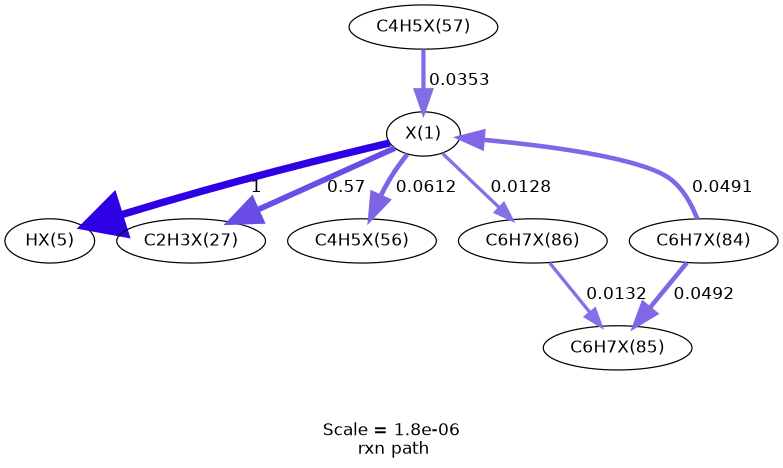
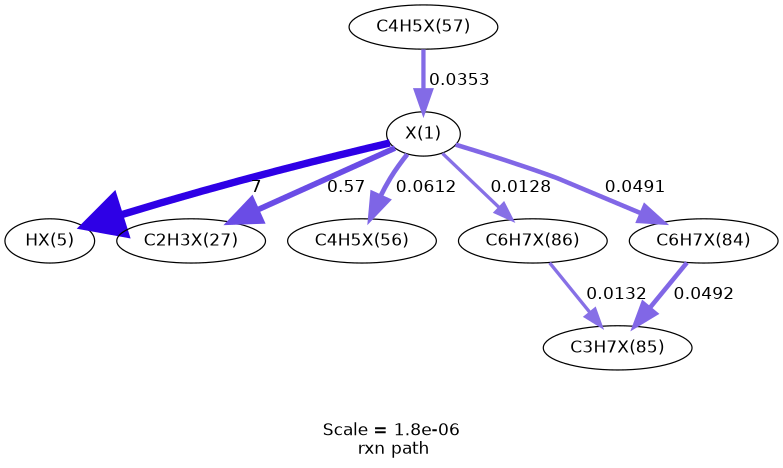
edge "C6H7X(84)" -> "X(1)": reversed
edge "X(1)" -> "HX(5)": label " 1" -> " 7"
node "C6H7X(85)": label "C6H7X(85)" -> "C3H7X(85)"
